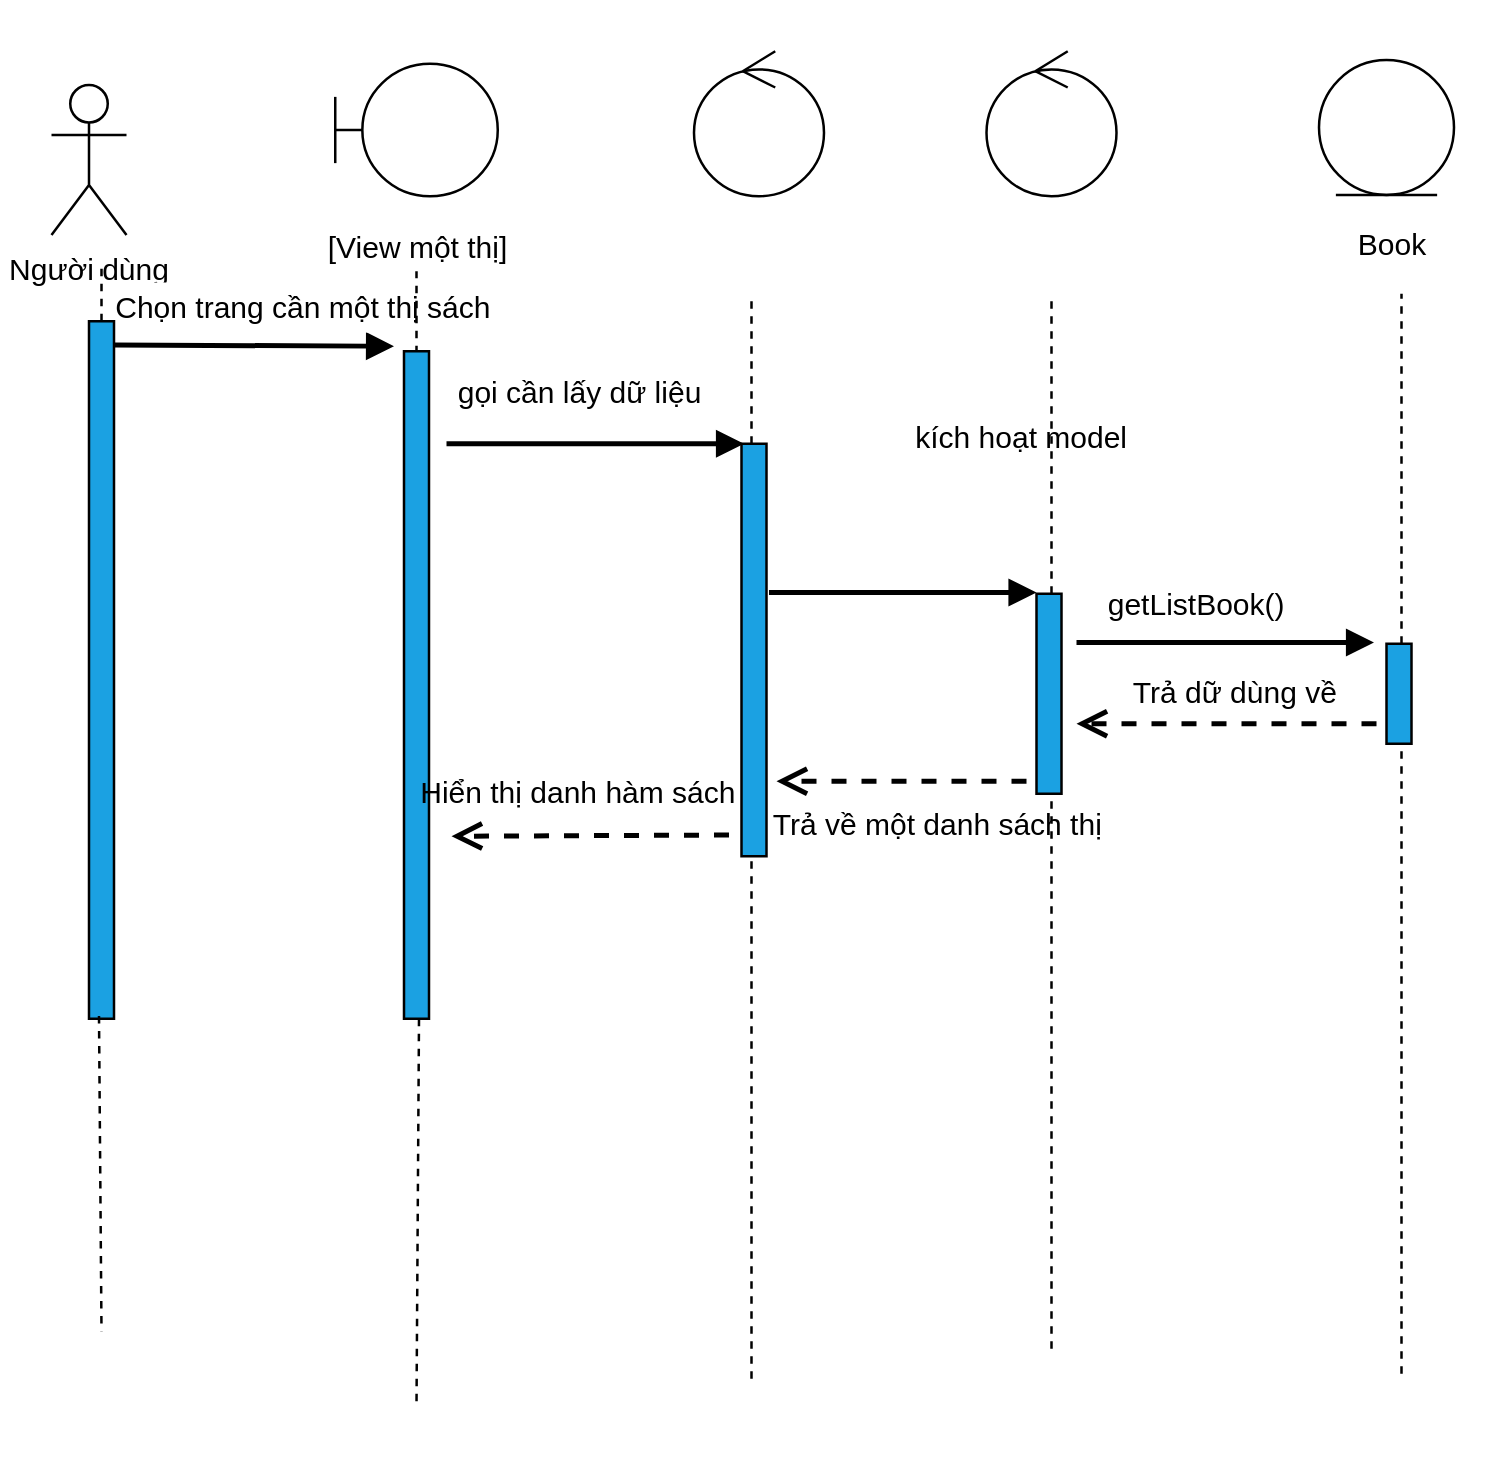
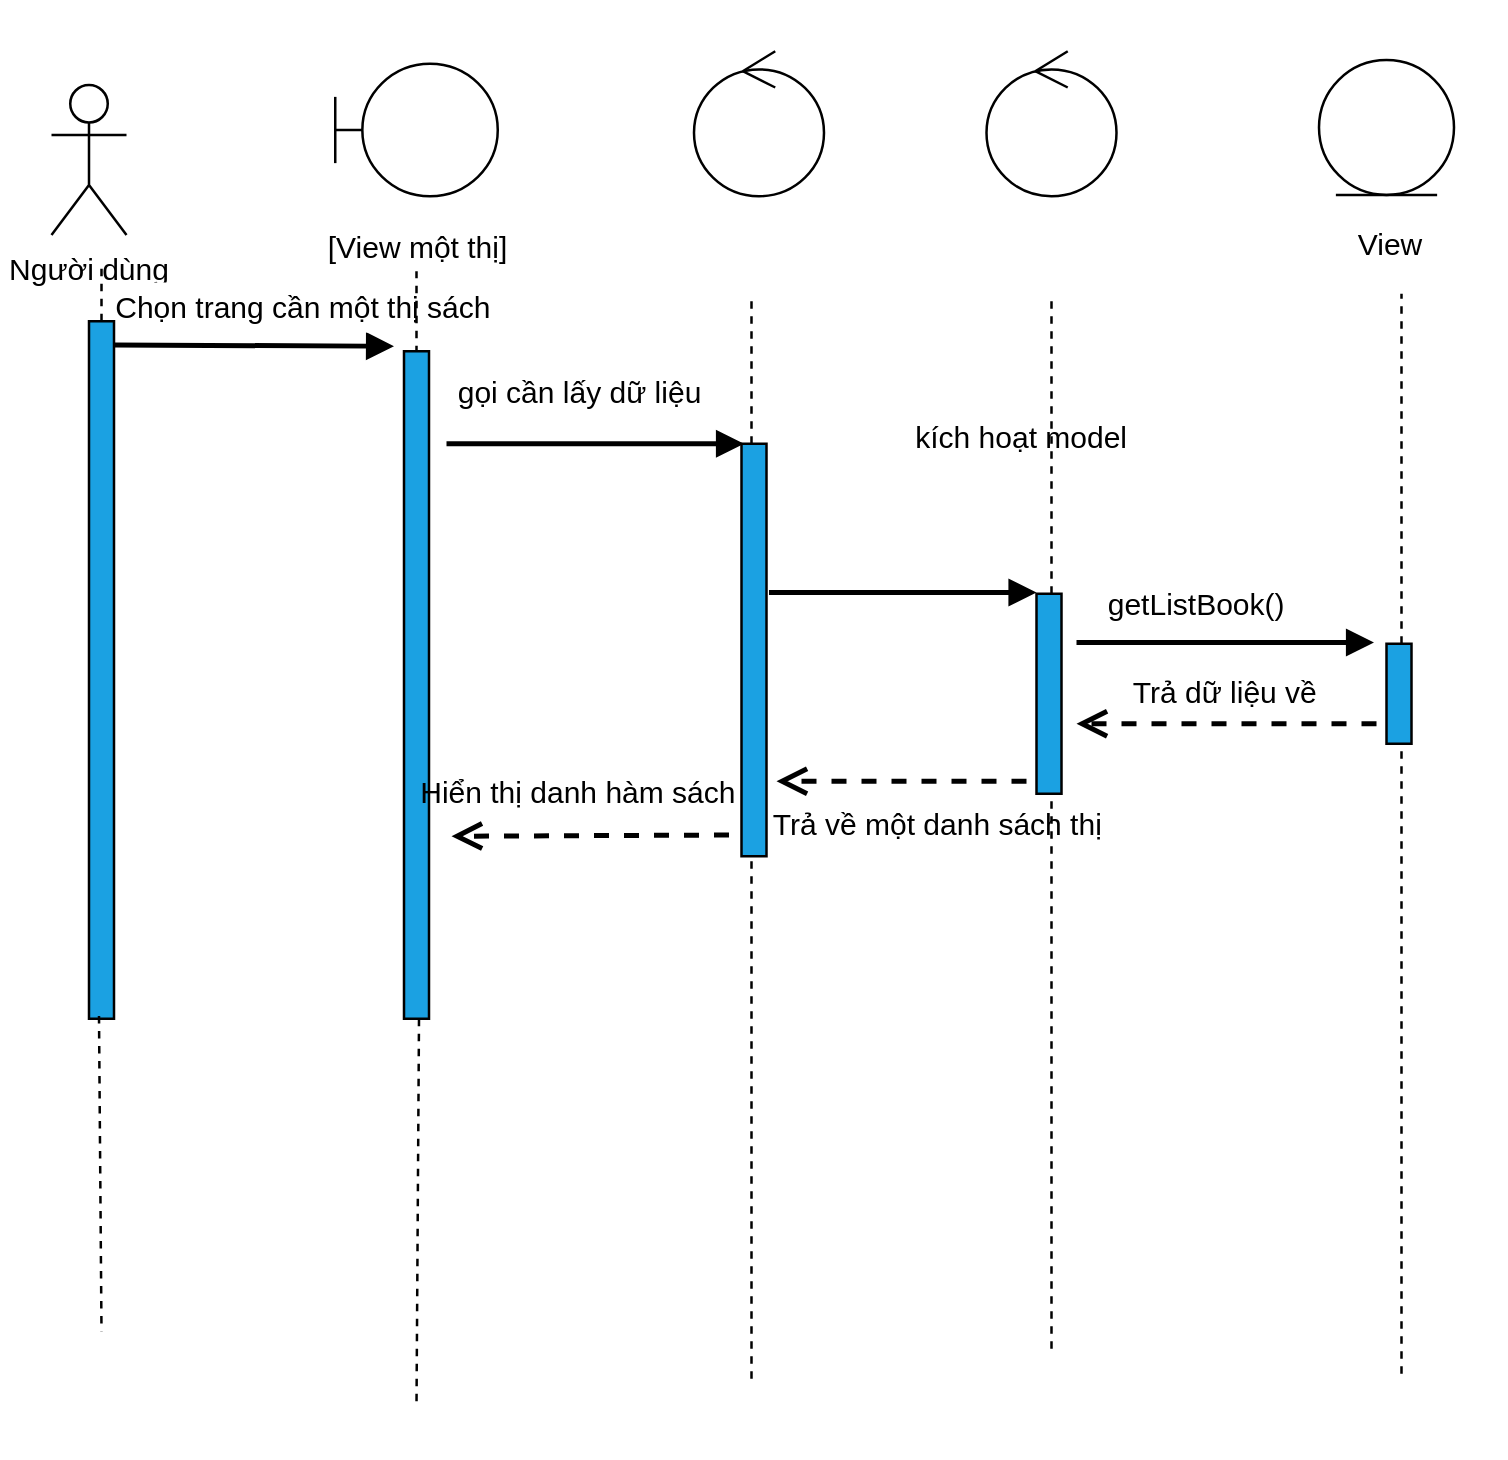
node "Book": label "Book" -> "View"
node "Trả dữ dùng về": label "Trả dữ dùng về" -> "Trả dữ liệu về"
